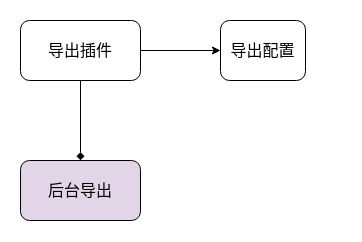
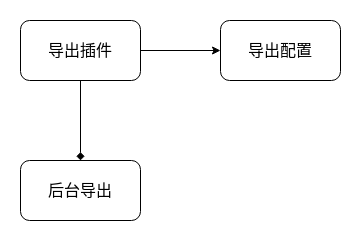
node "导出配置": size 85x60 -> 120x60
node "后台导出": fillcolor #e1d5e7 -> #ffffff
